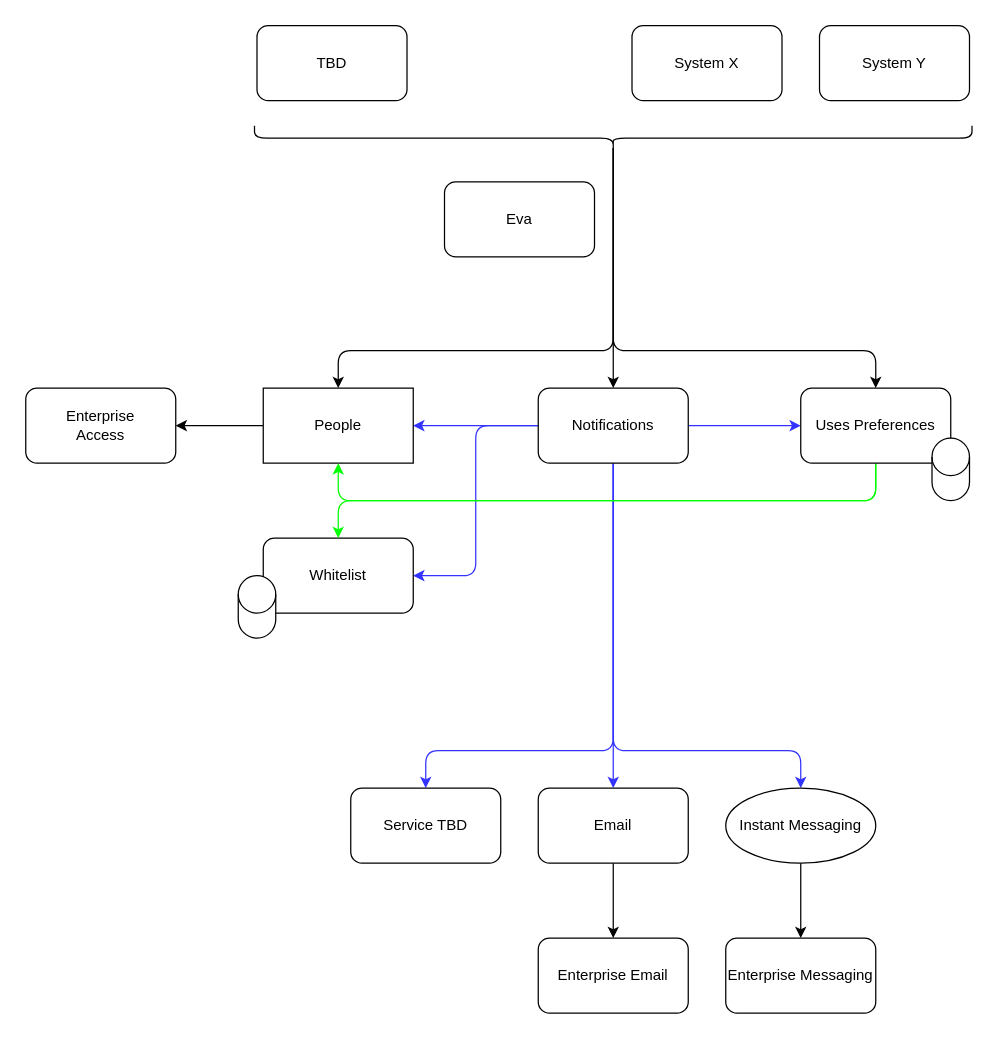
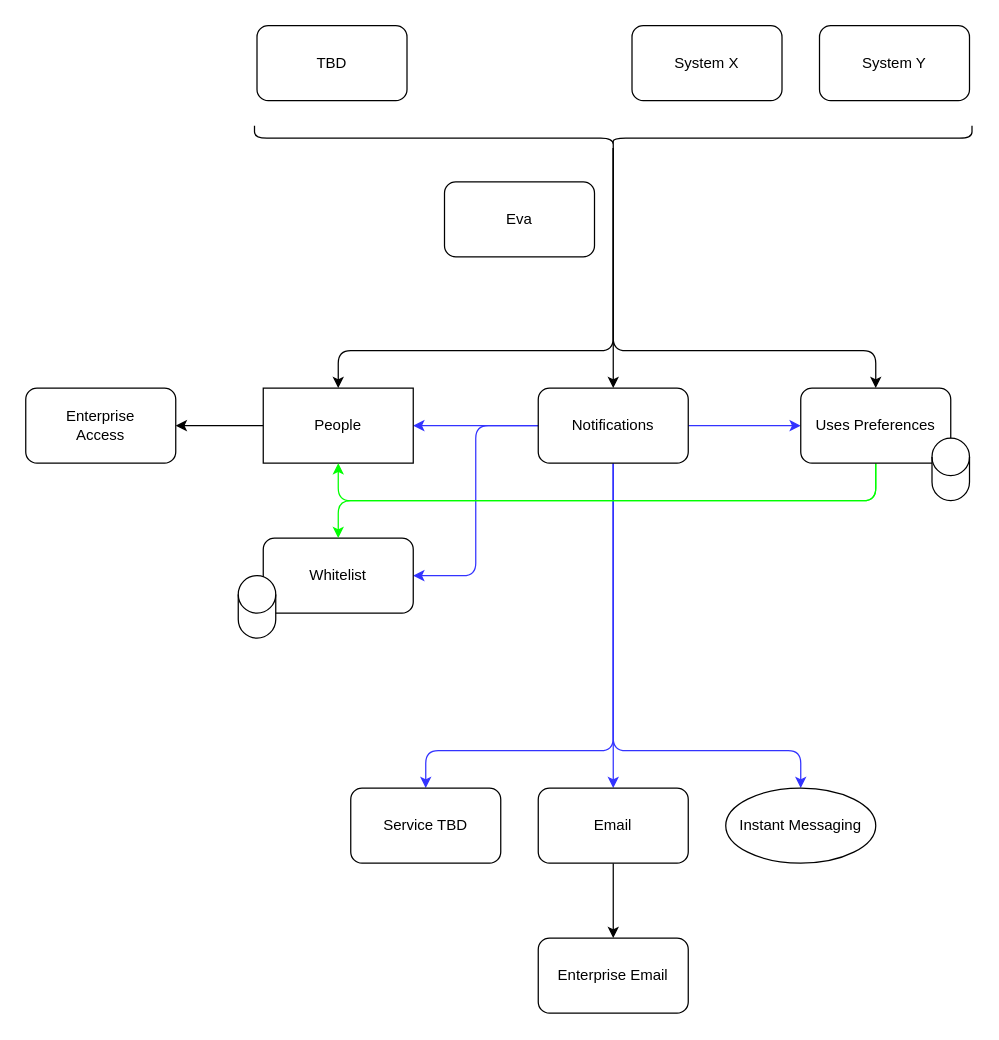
edge "Instant Messaging" -> "Enterprise Messaging": removed
node "Enterprise Messaging": removed
